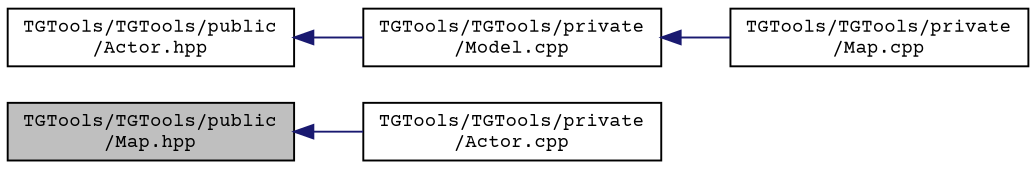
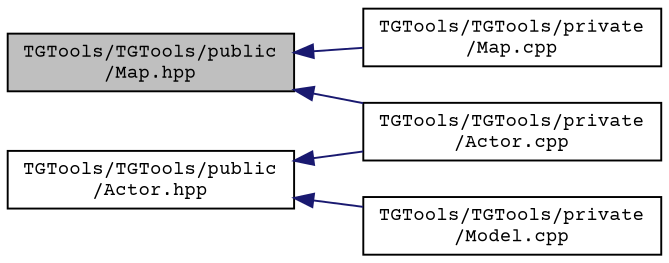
edge "TGTools/TGTools/private /Map.cpp" -> "TGTools/TGTools/private /Model.cpp": now "TGTools/TGTools/private /Map.cpp" -> "TGTools/TGTools/public /Map.hpp"
edge "TGTools/TGTools/private /Actor.cpp" -> "TGTools/TGTools/public /Actor.hpp": added
